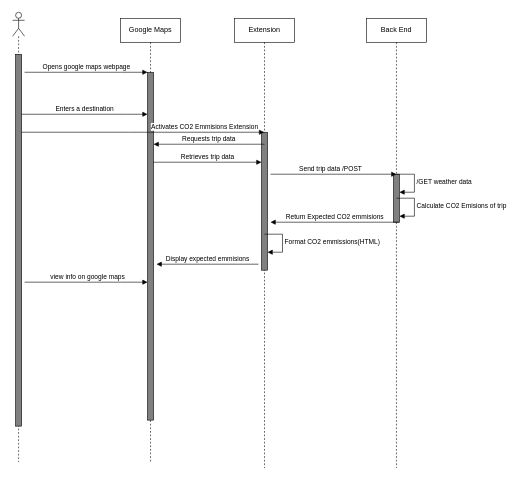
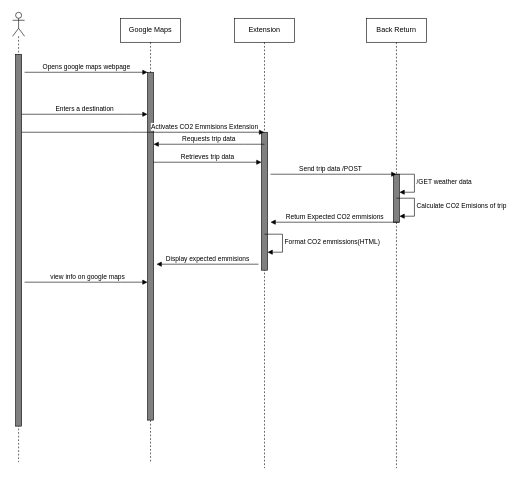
node "Back End": label "Back End" -> "Back Return"
